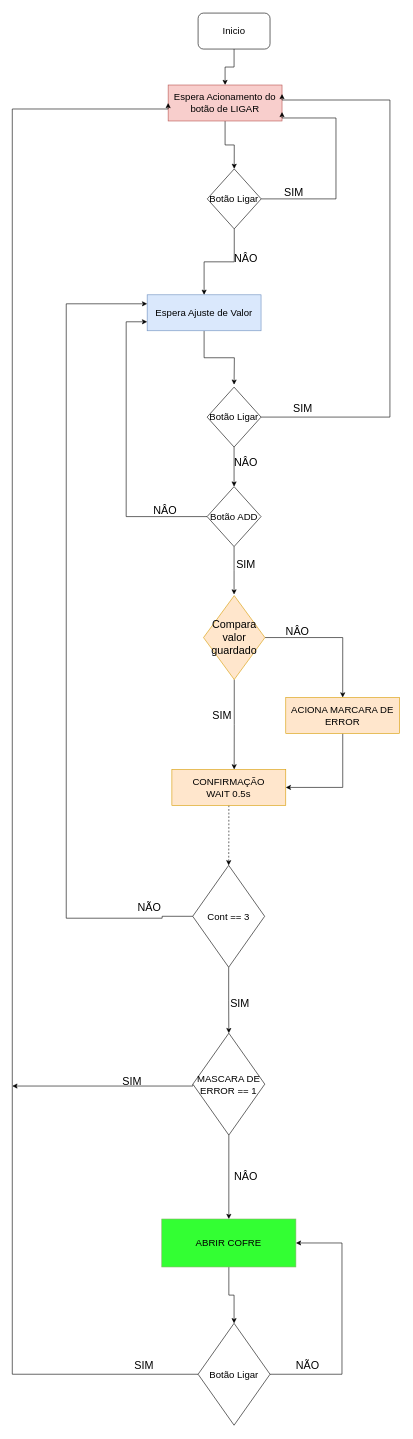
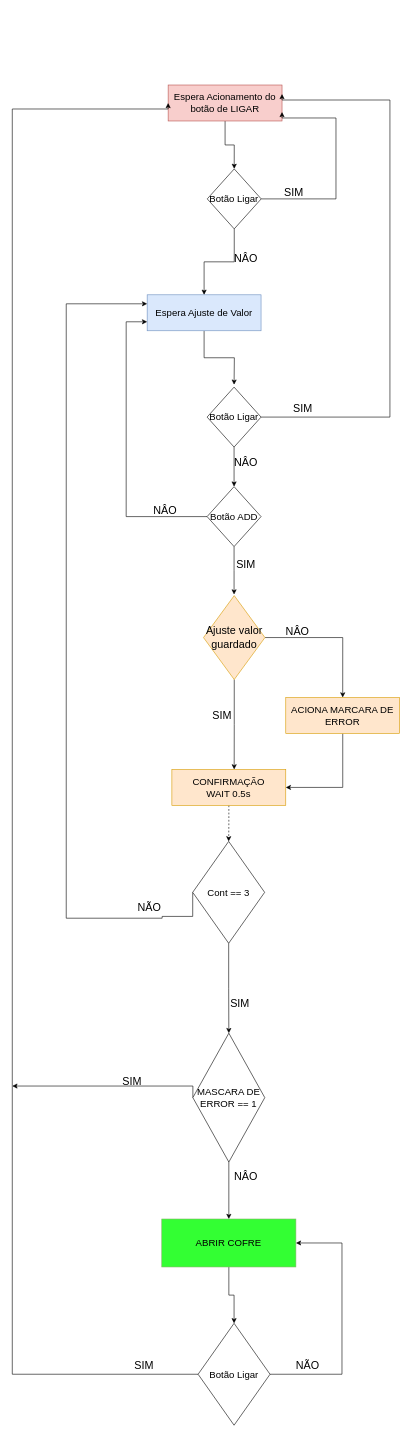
node "Inicio": removed
edge "Inicio" -> "Espera Acionamento do botão de LIGAR": removed
node "Compara valor guardado": label "Compara valor guardado" -> "Ajuste valor guardado"
node "Cont == 3": moved (229, 916) -> (229, 892)
node "MASCARA DE ERROR == 1": size 72x102 -> 72x129
